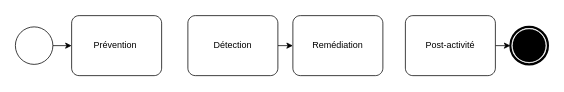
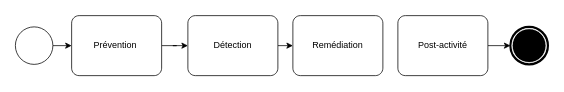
edge "Prévention" -> "Détection": added
node "Post-activité": moved (450, 45) -> (443, 45)
